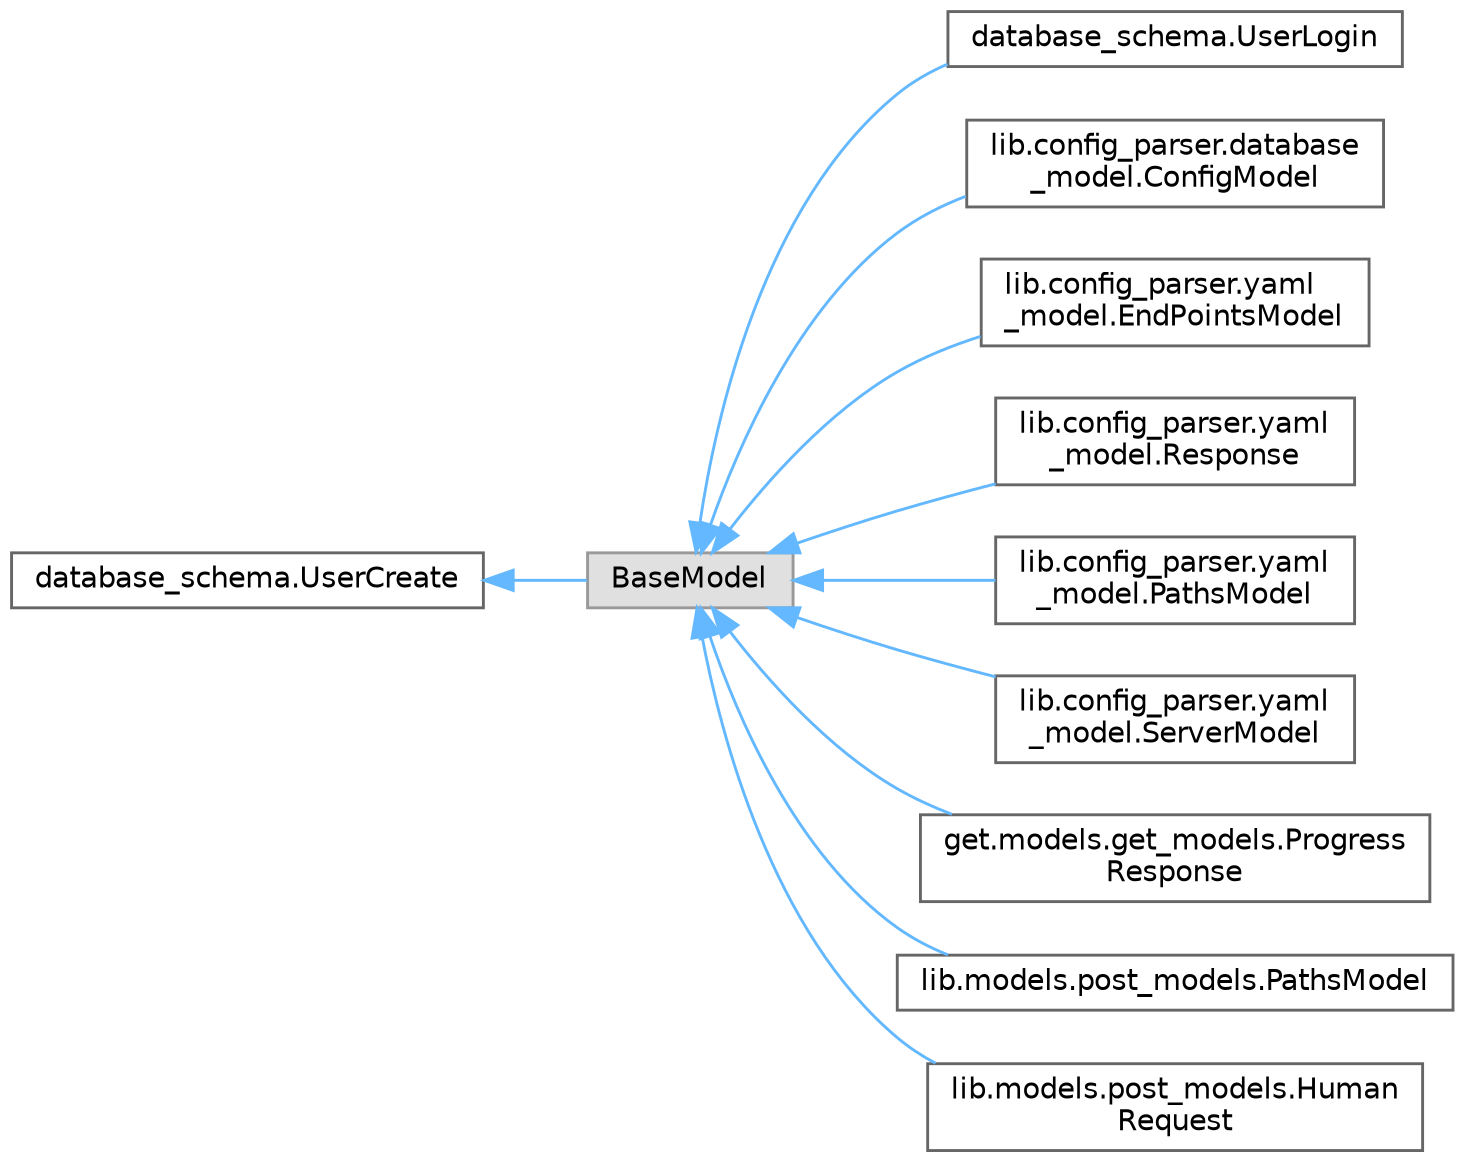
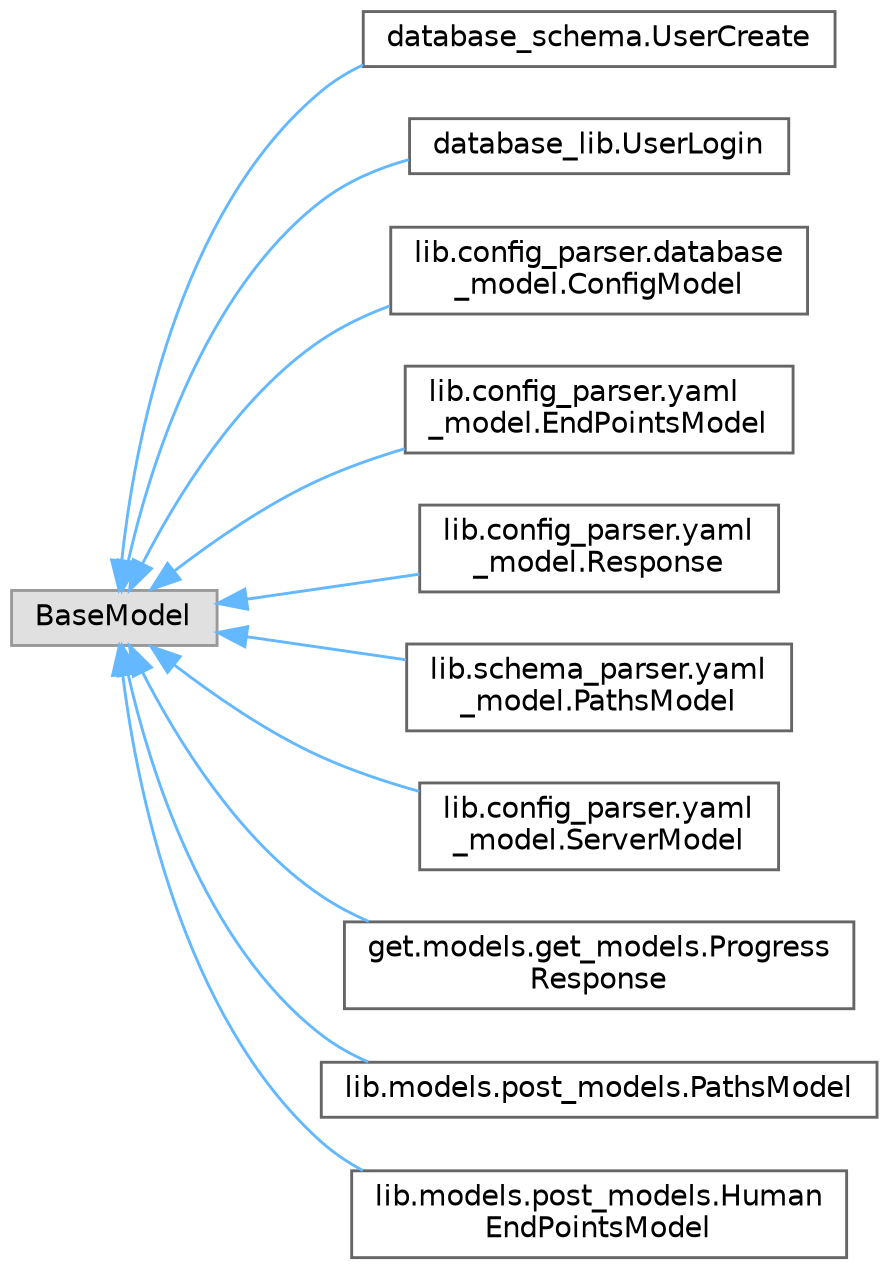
node "database_schema.UserLogin": label "database_schema.UserLogin" -> "database_lib.UserLogin"
edge "BaseModel" -> "database_schema.UserCreate": reversed
node "lib.config_parser.yaml _model.PathsModel": label "lib.config_parser.yaml _model.PathsModel" -> "lib.schema_parser.yaml _model.PathsModel"
node "lib.models.post_models.Human Request": label "lib.models.post_models.Human Request" -> "lib.models.post_models.Human EndPointsModel"
